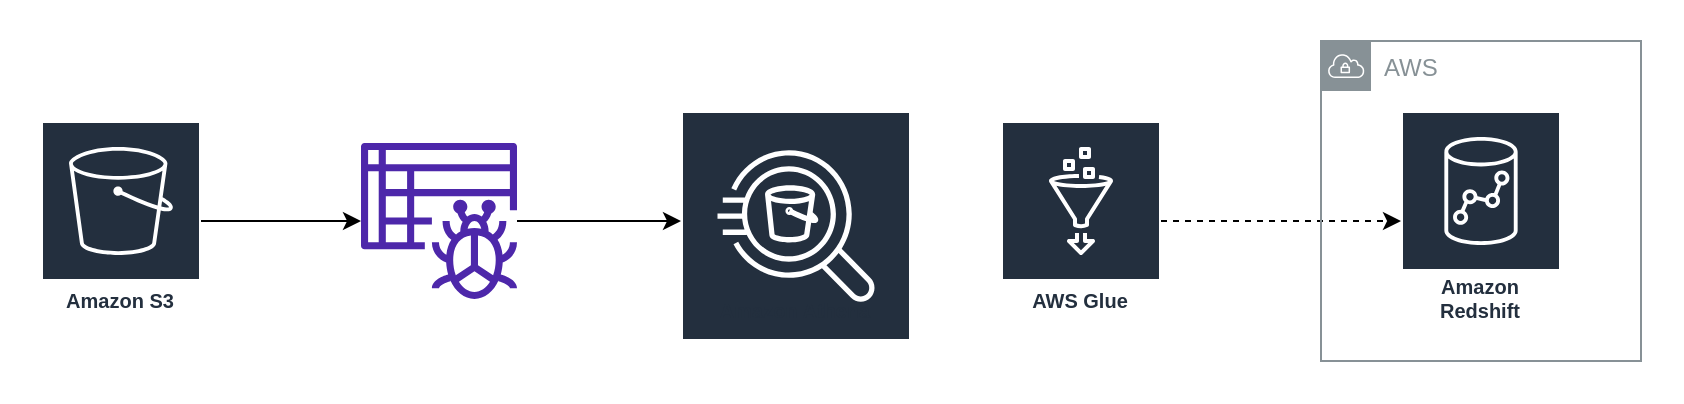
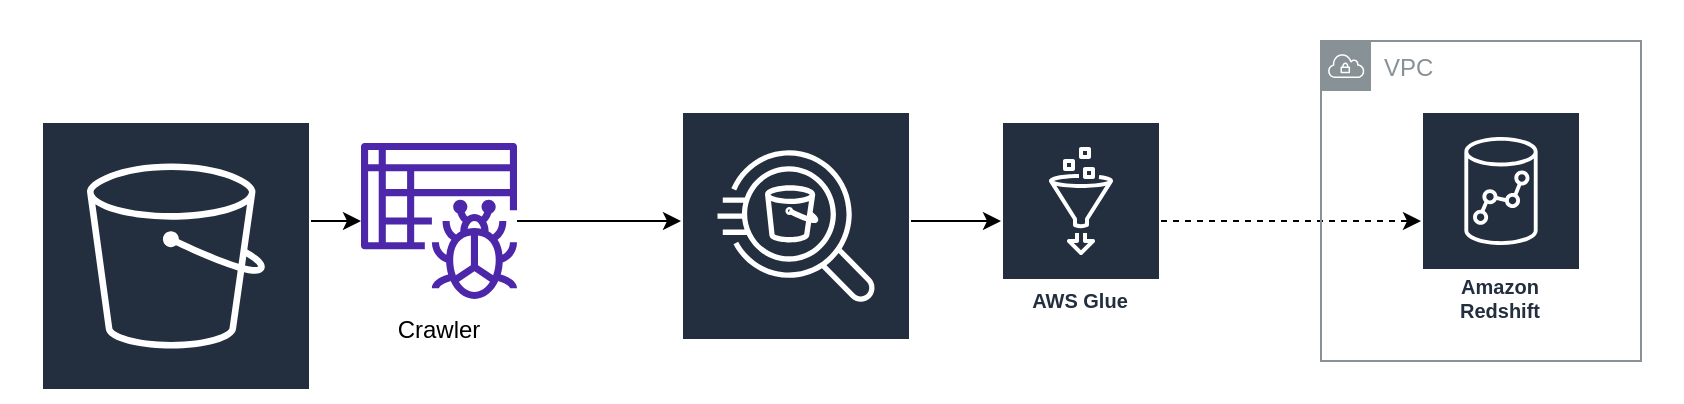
node "AWS": label "AWS" -> "VPC"
node "Amazon S3": size 160x200 -> 270x200
edge "Amazon Athena" -> "AWS Glue": added
node "Amazon Redshift": moved (1481, 221) -> (1501, 221)
node "Crawler": added
